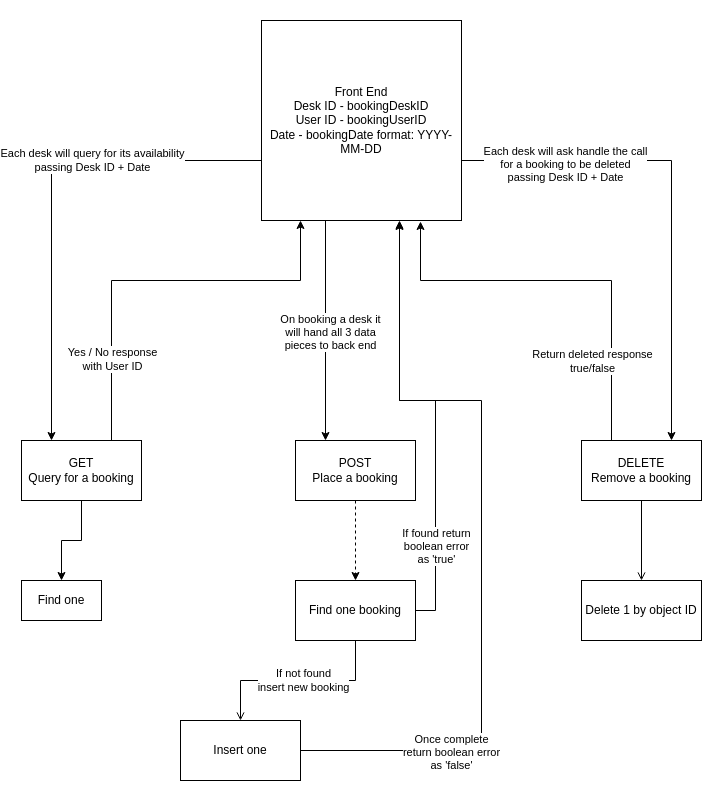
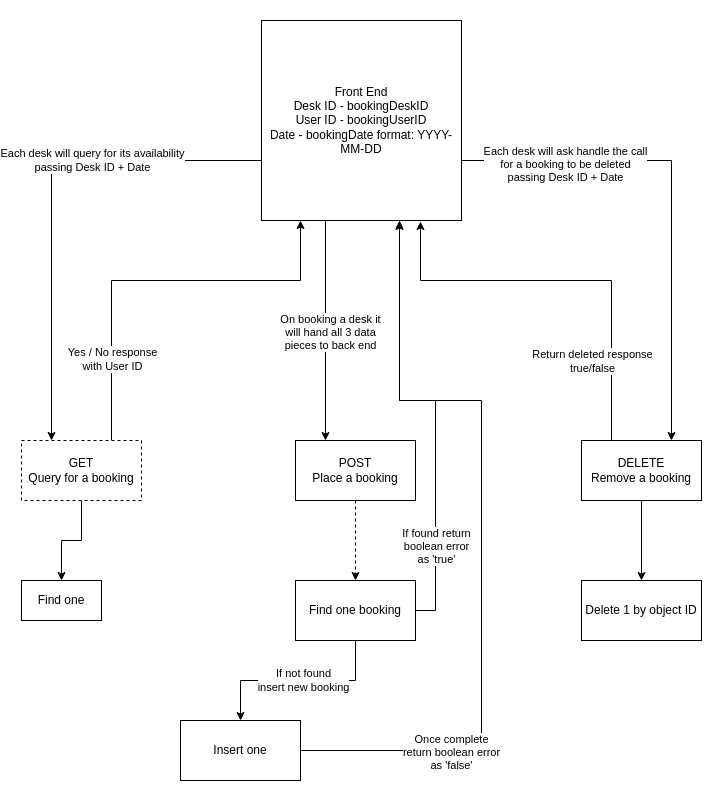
node "GET Query for a booking": style solid -> dashed
edge "DELETE Remove a booking" -> "Delete 1 by object ID": arrowhead open -> classic
edge "Find one booking" -> "Insert one": arrowhead open -> classic
